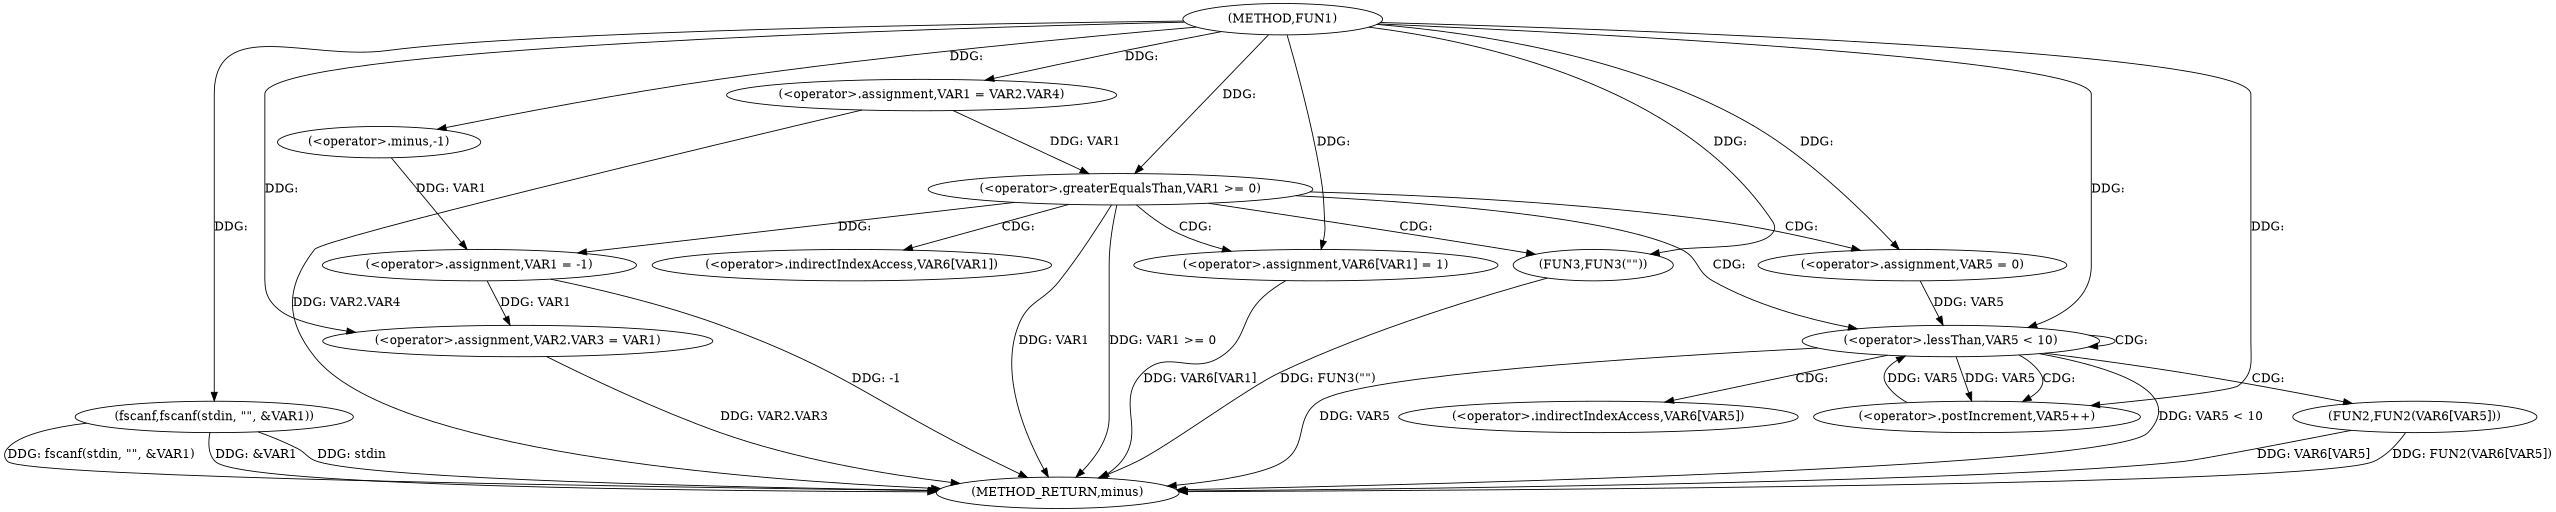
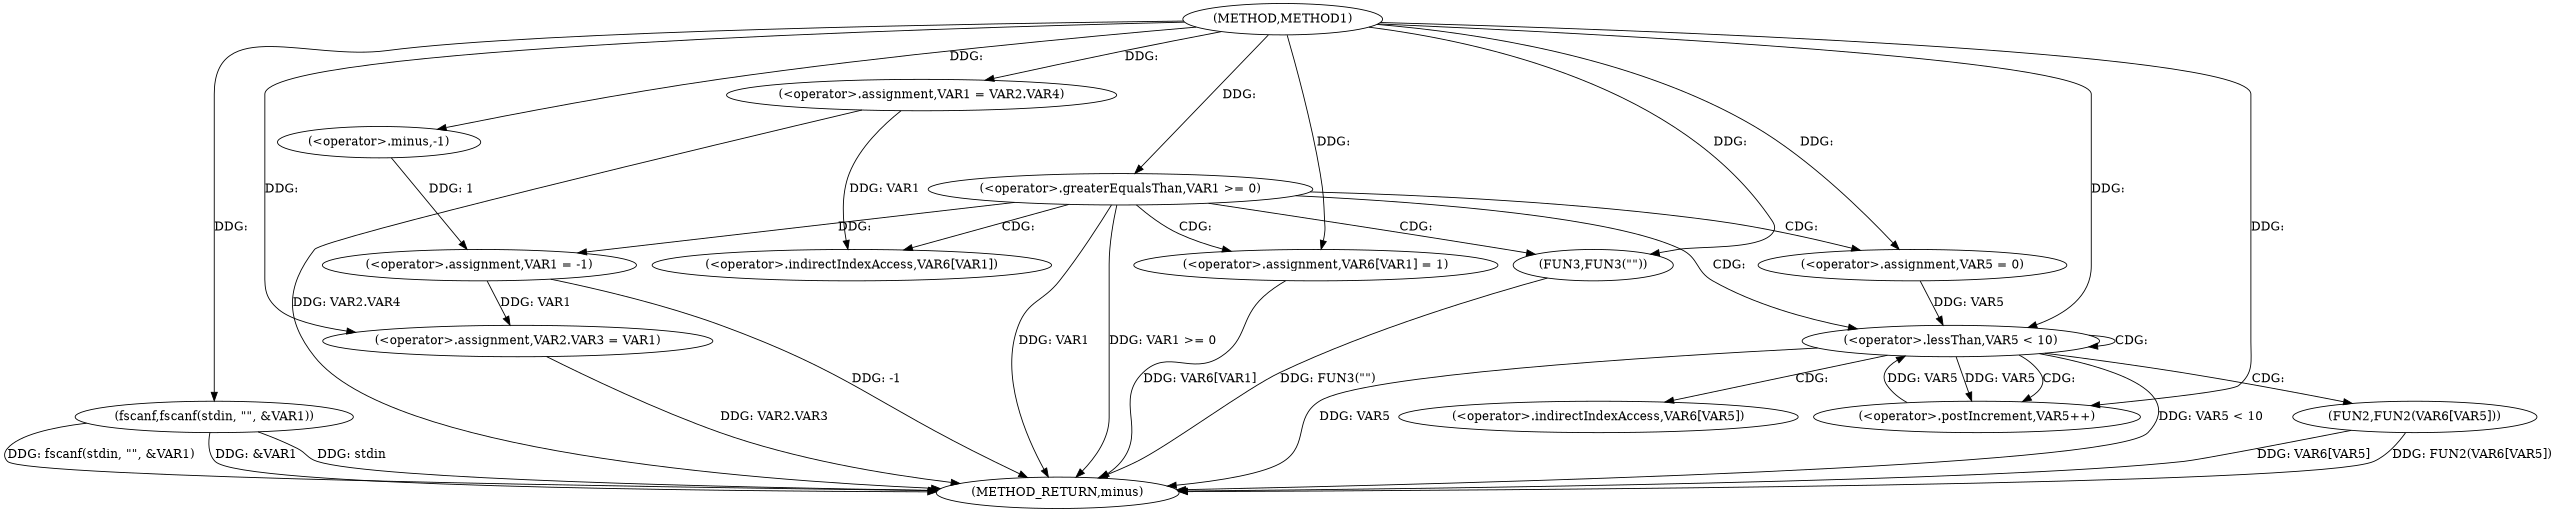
node "(METHOD,FUN1)": label "(METHOD,FUN1)" -> "(METHOD,METHOD1)"
edge "(<operator>.assignment,VAR1 = VAR2.VAR4)" -> "(<operator>.greaterEqualsThan,VAR1 >= 0)": now "(<operator>.assignment,VAR1 = VAR2.VAR4)" -> "(<operator>.indirectIndexAccess,VAR6[VAR1])"
edge "(<operator>.minus,-1)" -> "(<operator>.assignment,VAR1 = -1)": label "DDG: VAR1" -> "DDG: 1"
